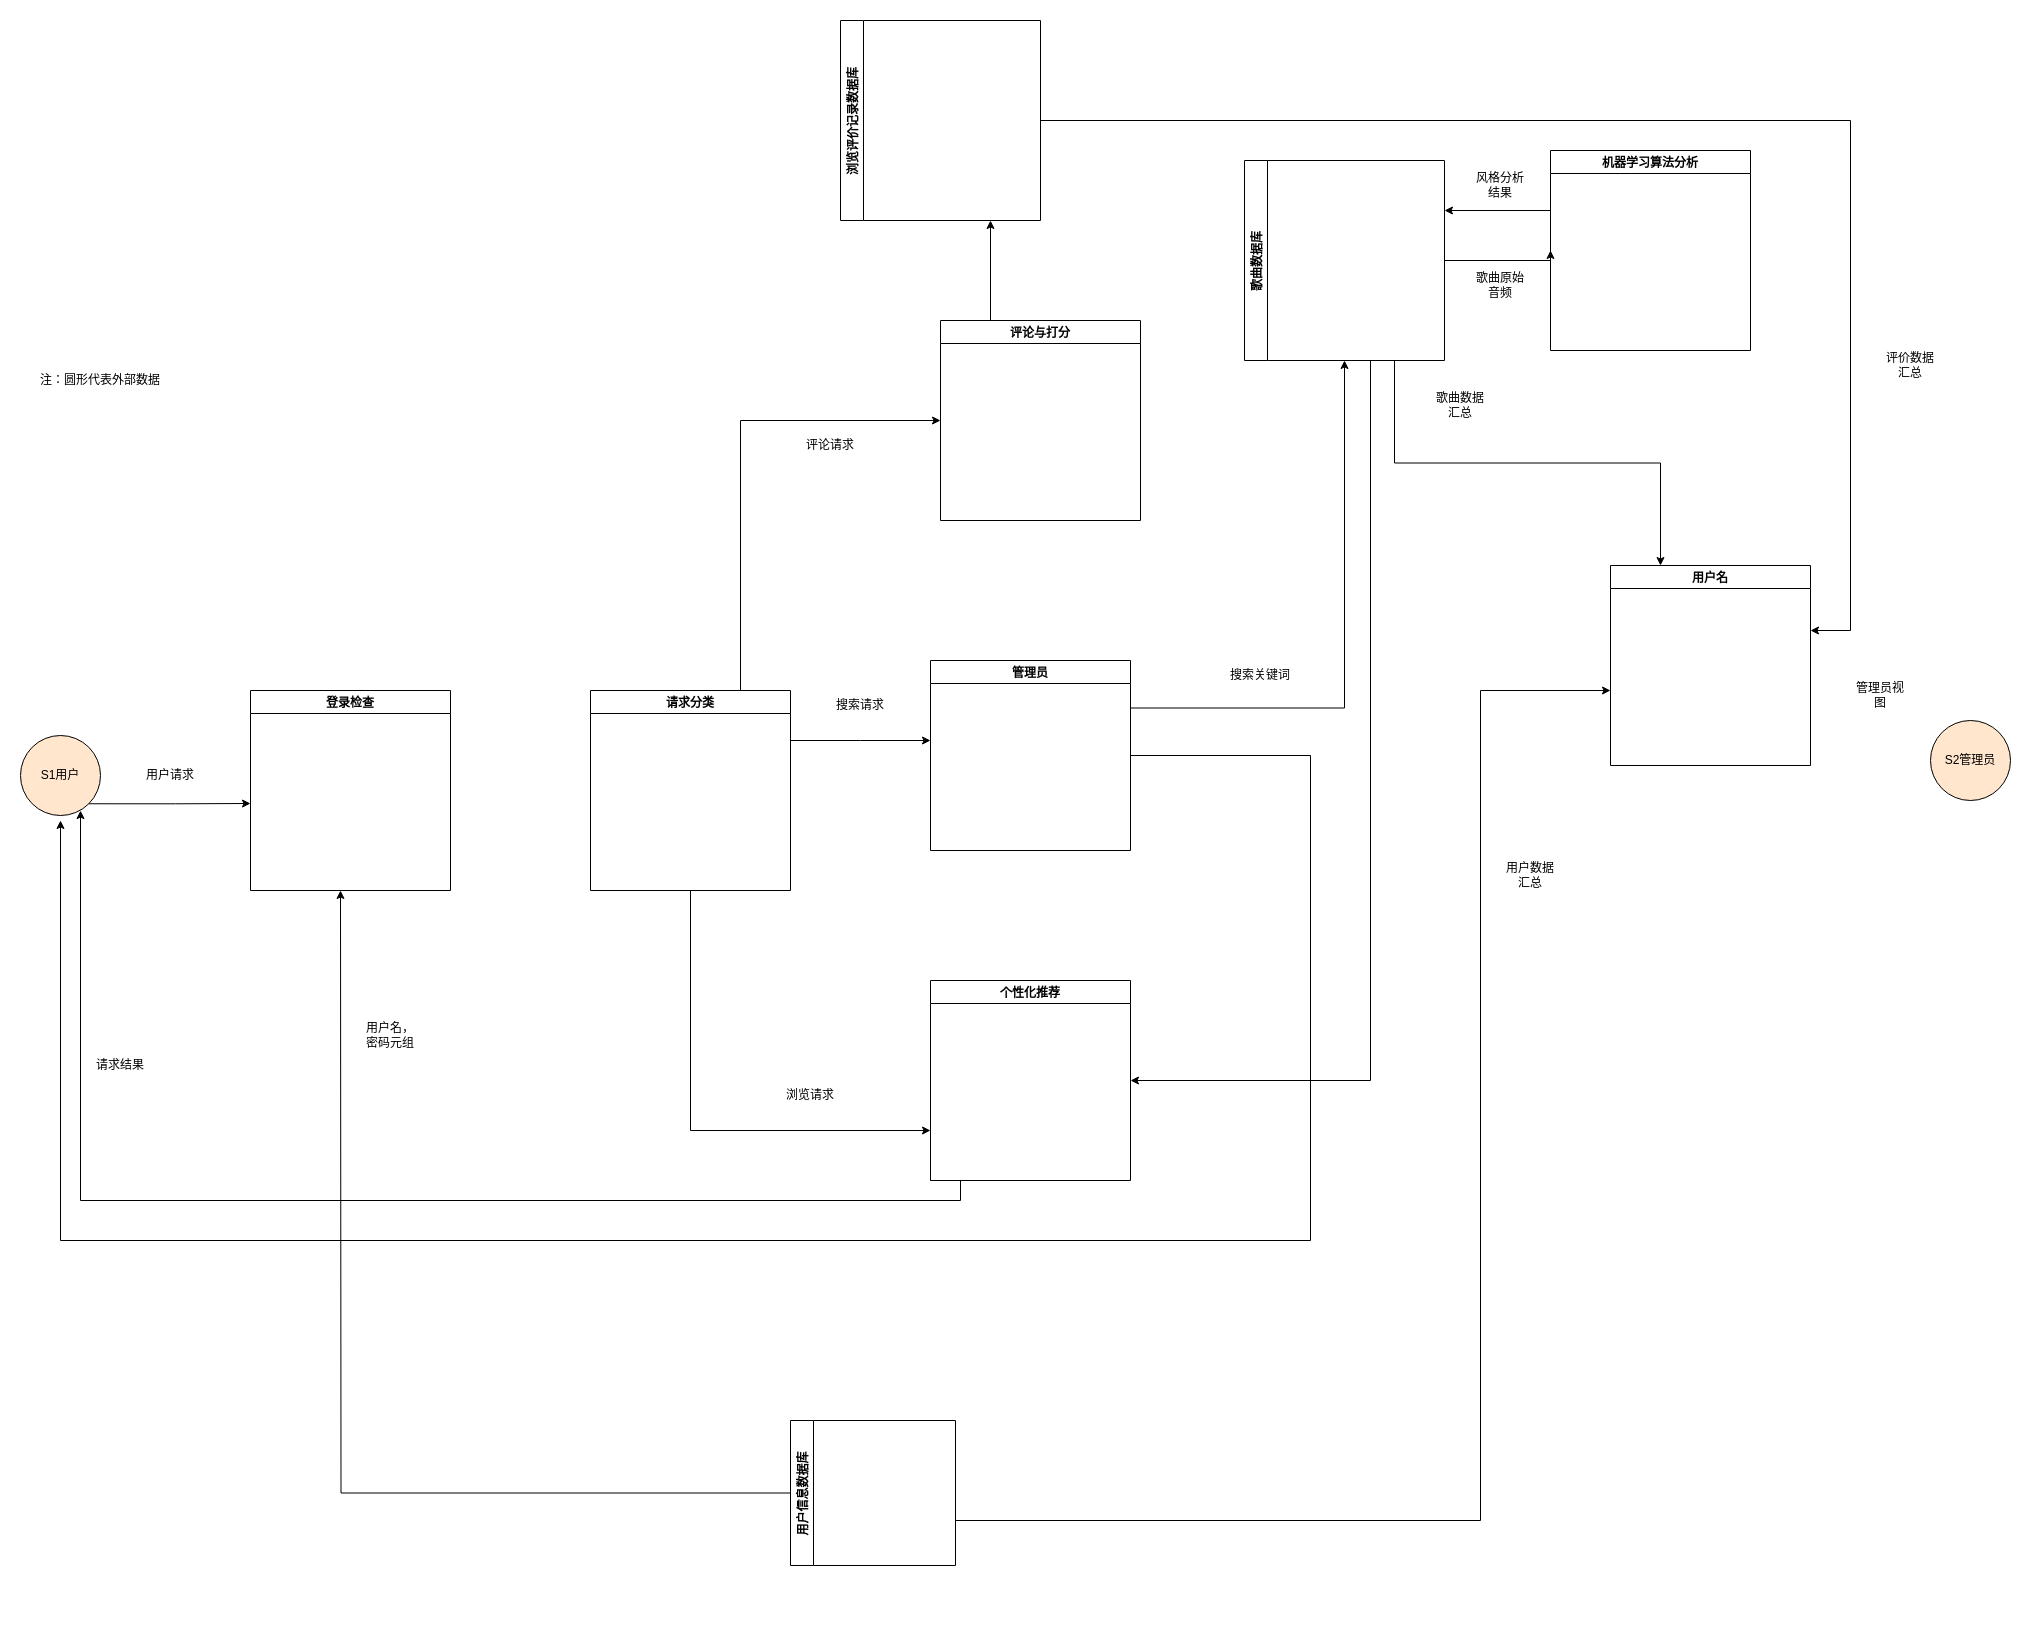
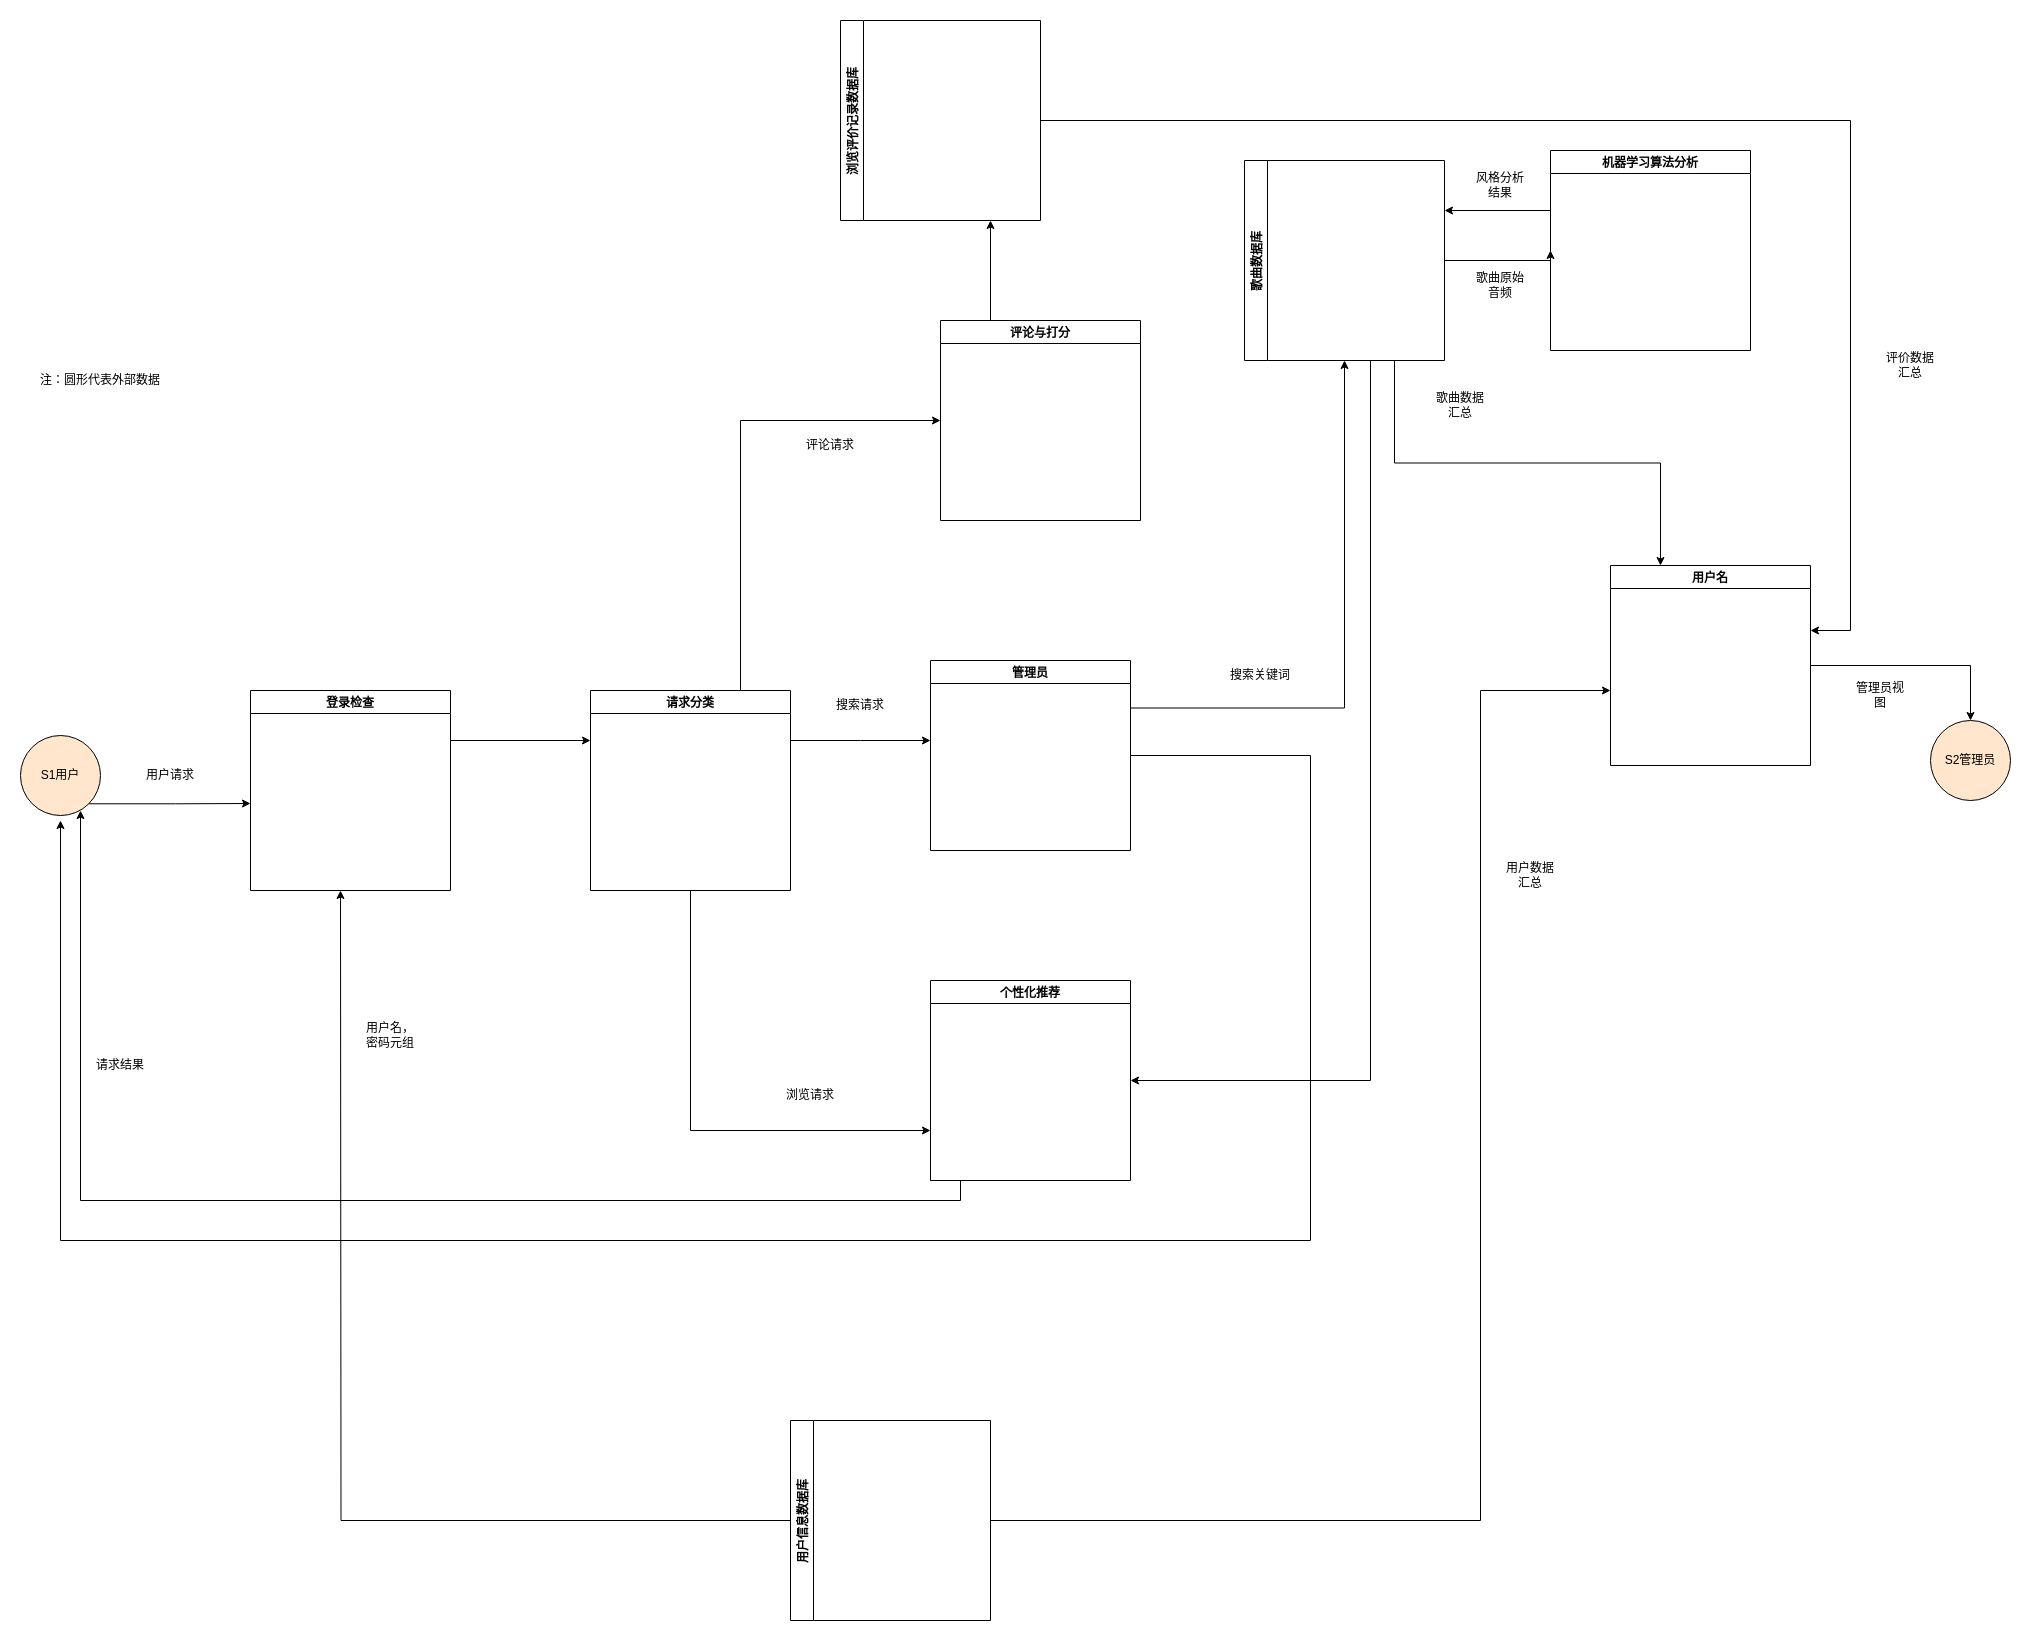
edge "用户名" -> "S2管理员": added
edge "登录检查" -> "请求分类": added
node "用户信息数据库": size 165x145 -> 200x200
